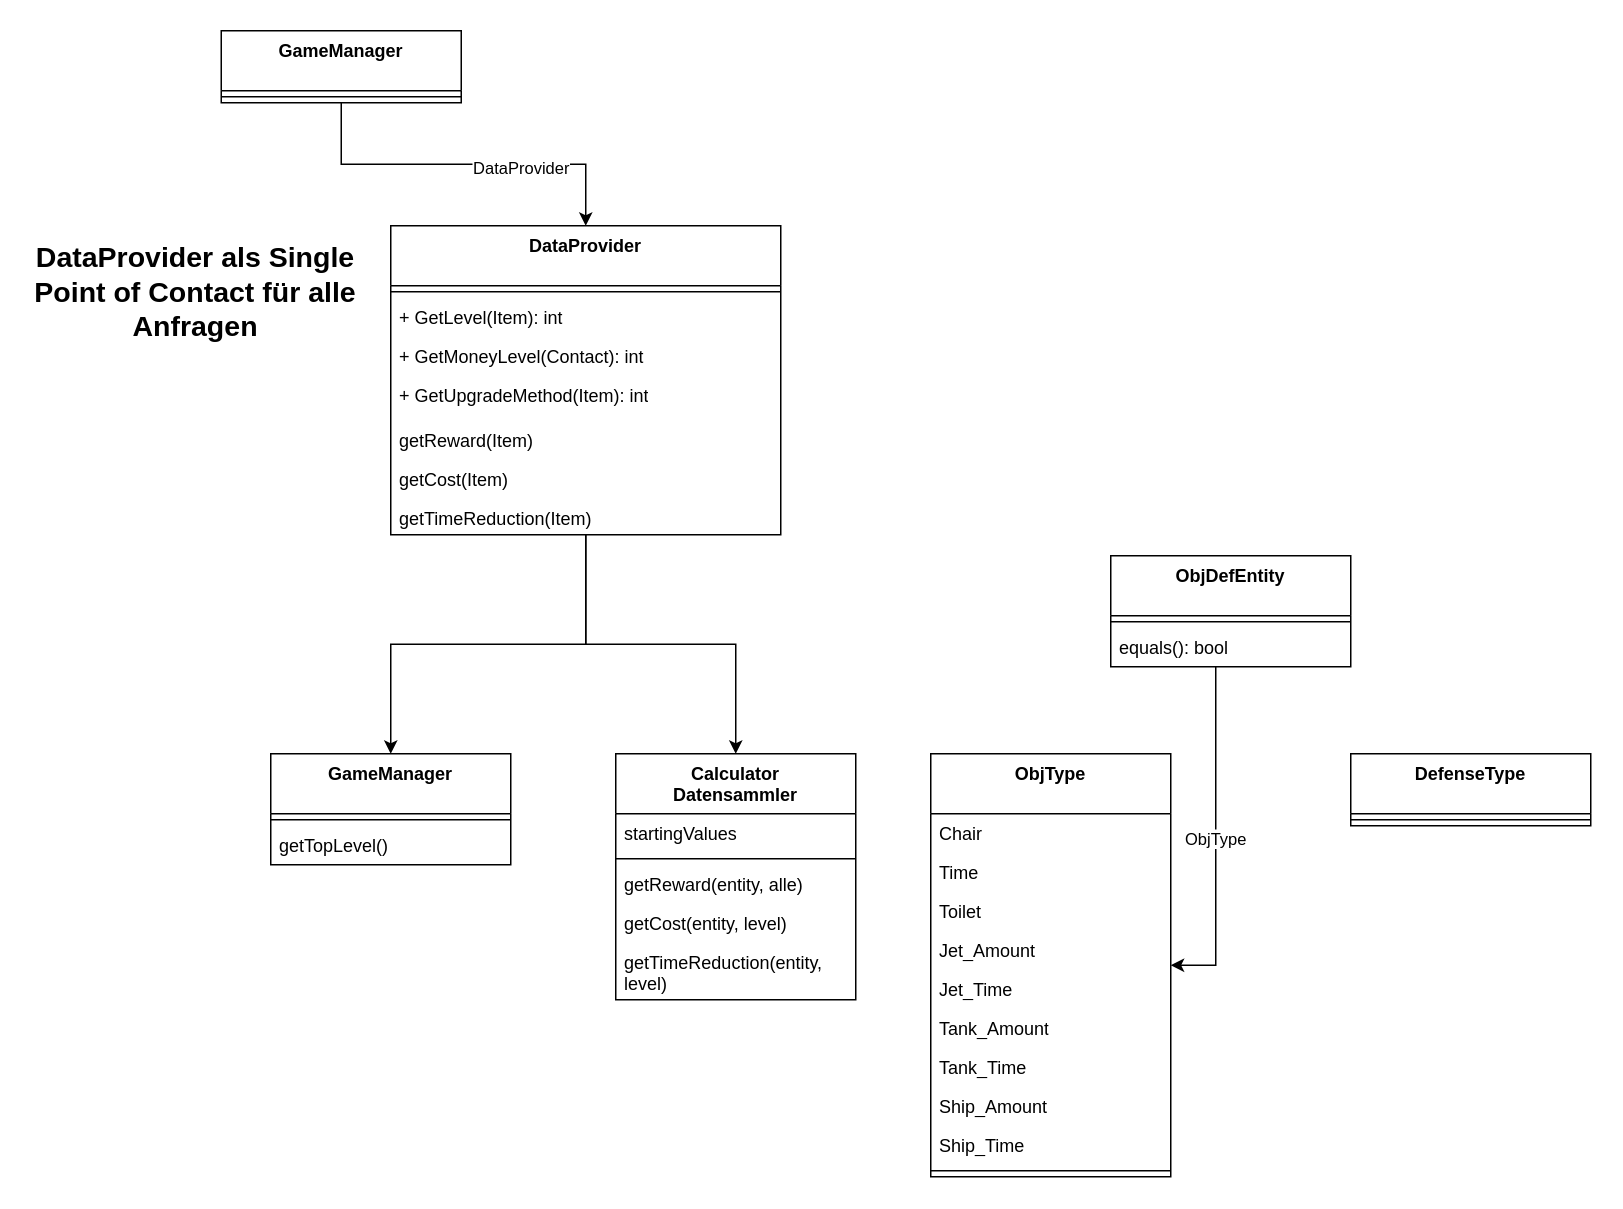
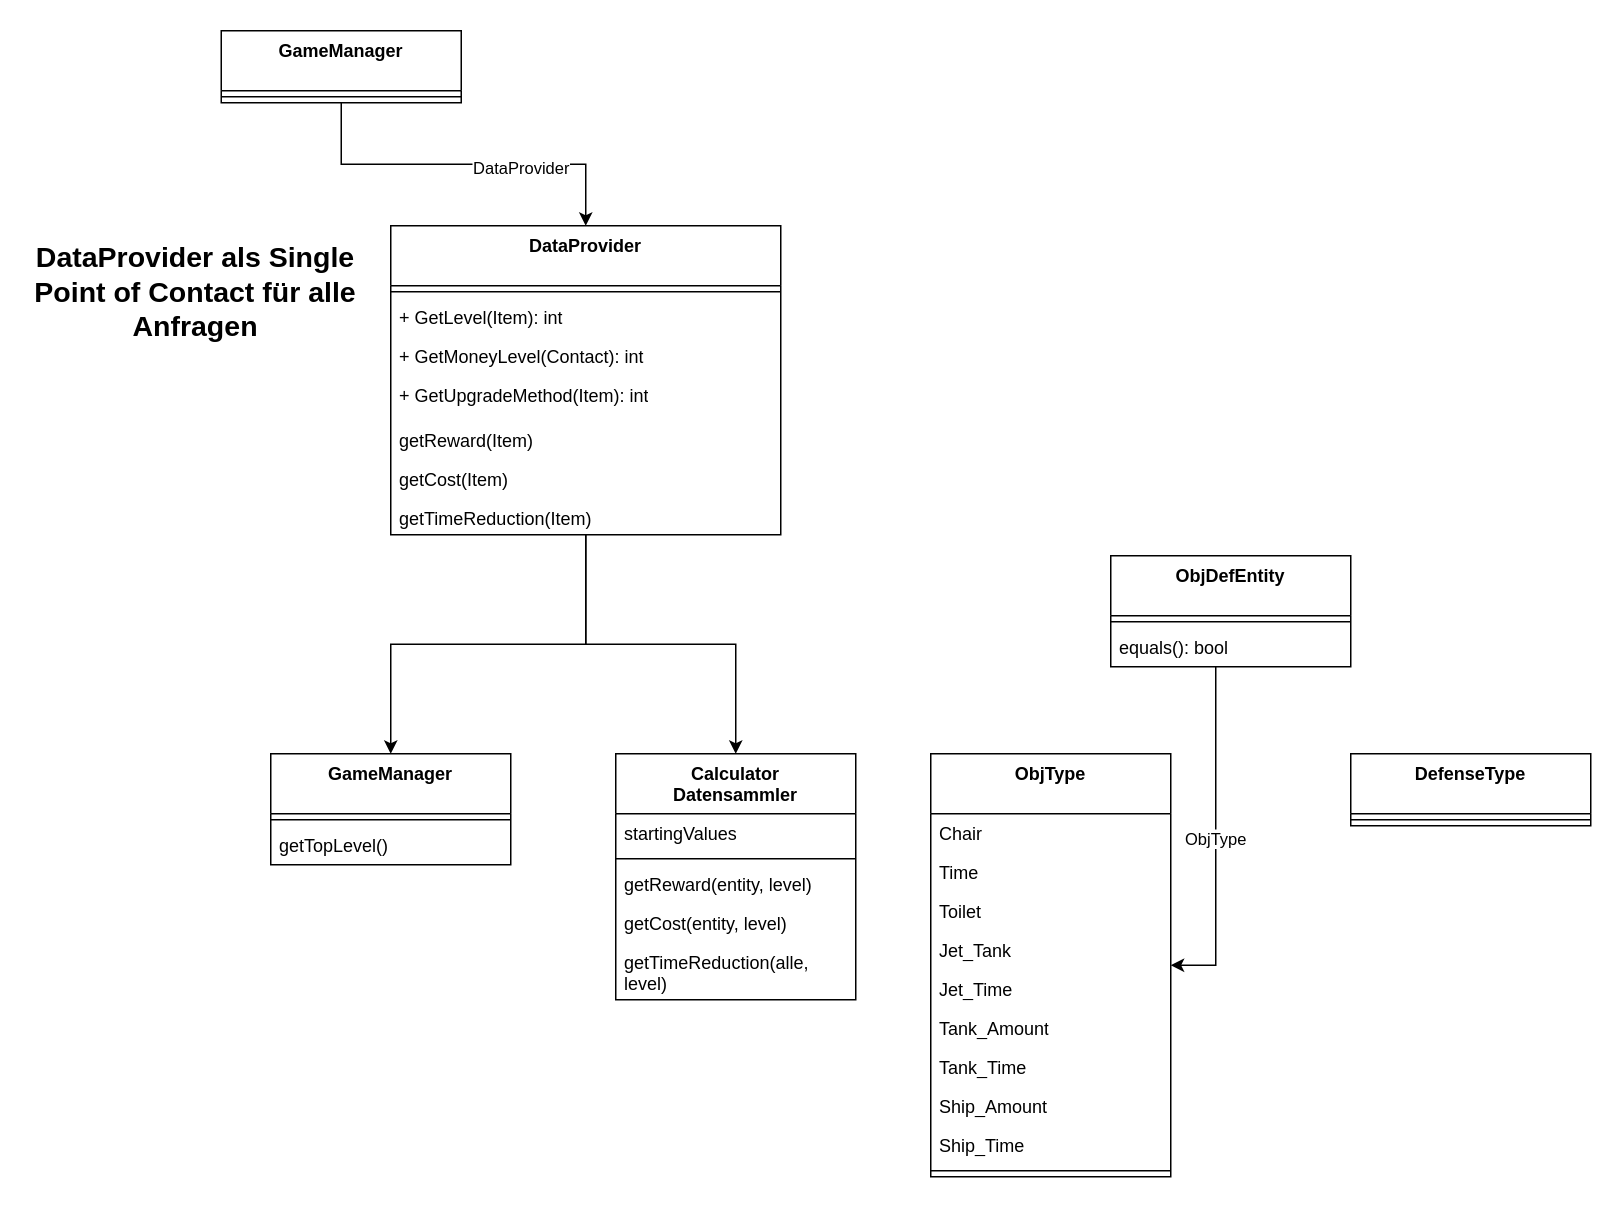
node "getReward(entity, alle)": label "getReward(entity, alle)" -> "getReward(entity, level)"
node "Jet_Amount": label "Jet_Amount" -> "Jet_Tank"
node "getTimeReduction(entity, level)": label "getTimeReduction(entity, level)" -> "getTimeReduction(alle, level)"
